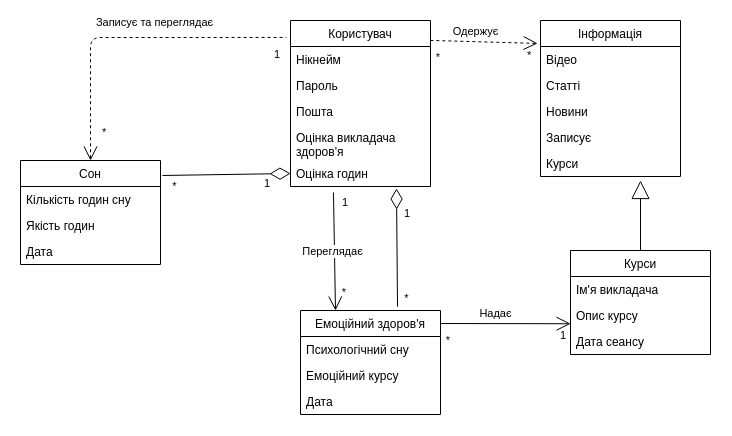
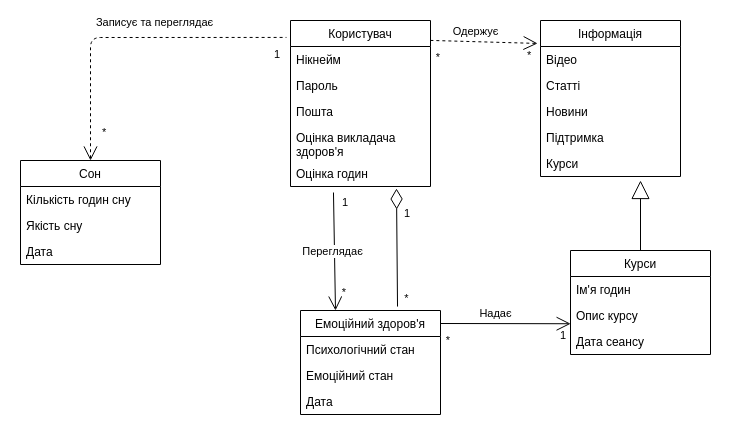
node "Записує": label "Записує" -> "Підтримка"
edge "Сон" -> "Оцінка годин": removed, labels "1", "*"
node "Якість годин": label "Якість годин" -> "Якість сну"
node "Ім'я викладача": label "Ім'я викладача" -> "Ім'я годин"
node "Психологічний сну": label "Психологічний сну" -> "Психологічний стан"
node "Емоційний курсу": label "Емоційний курсу" -> "Емоційний стан"
